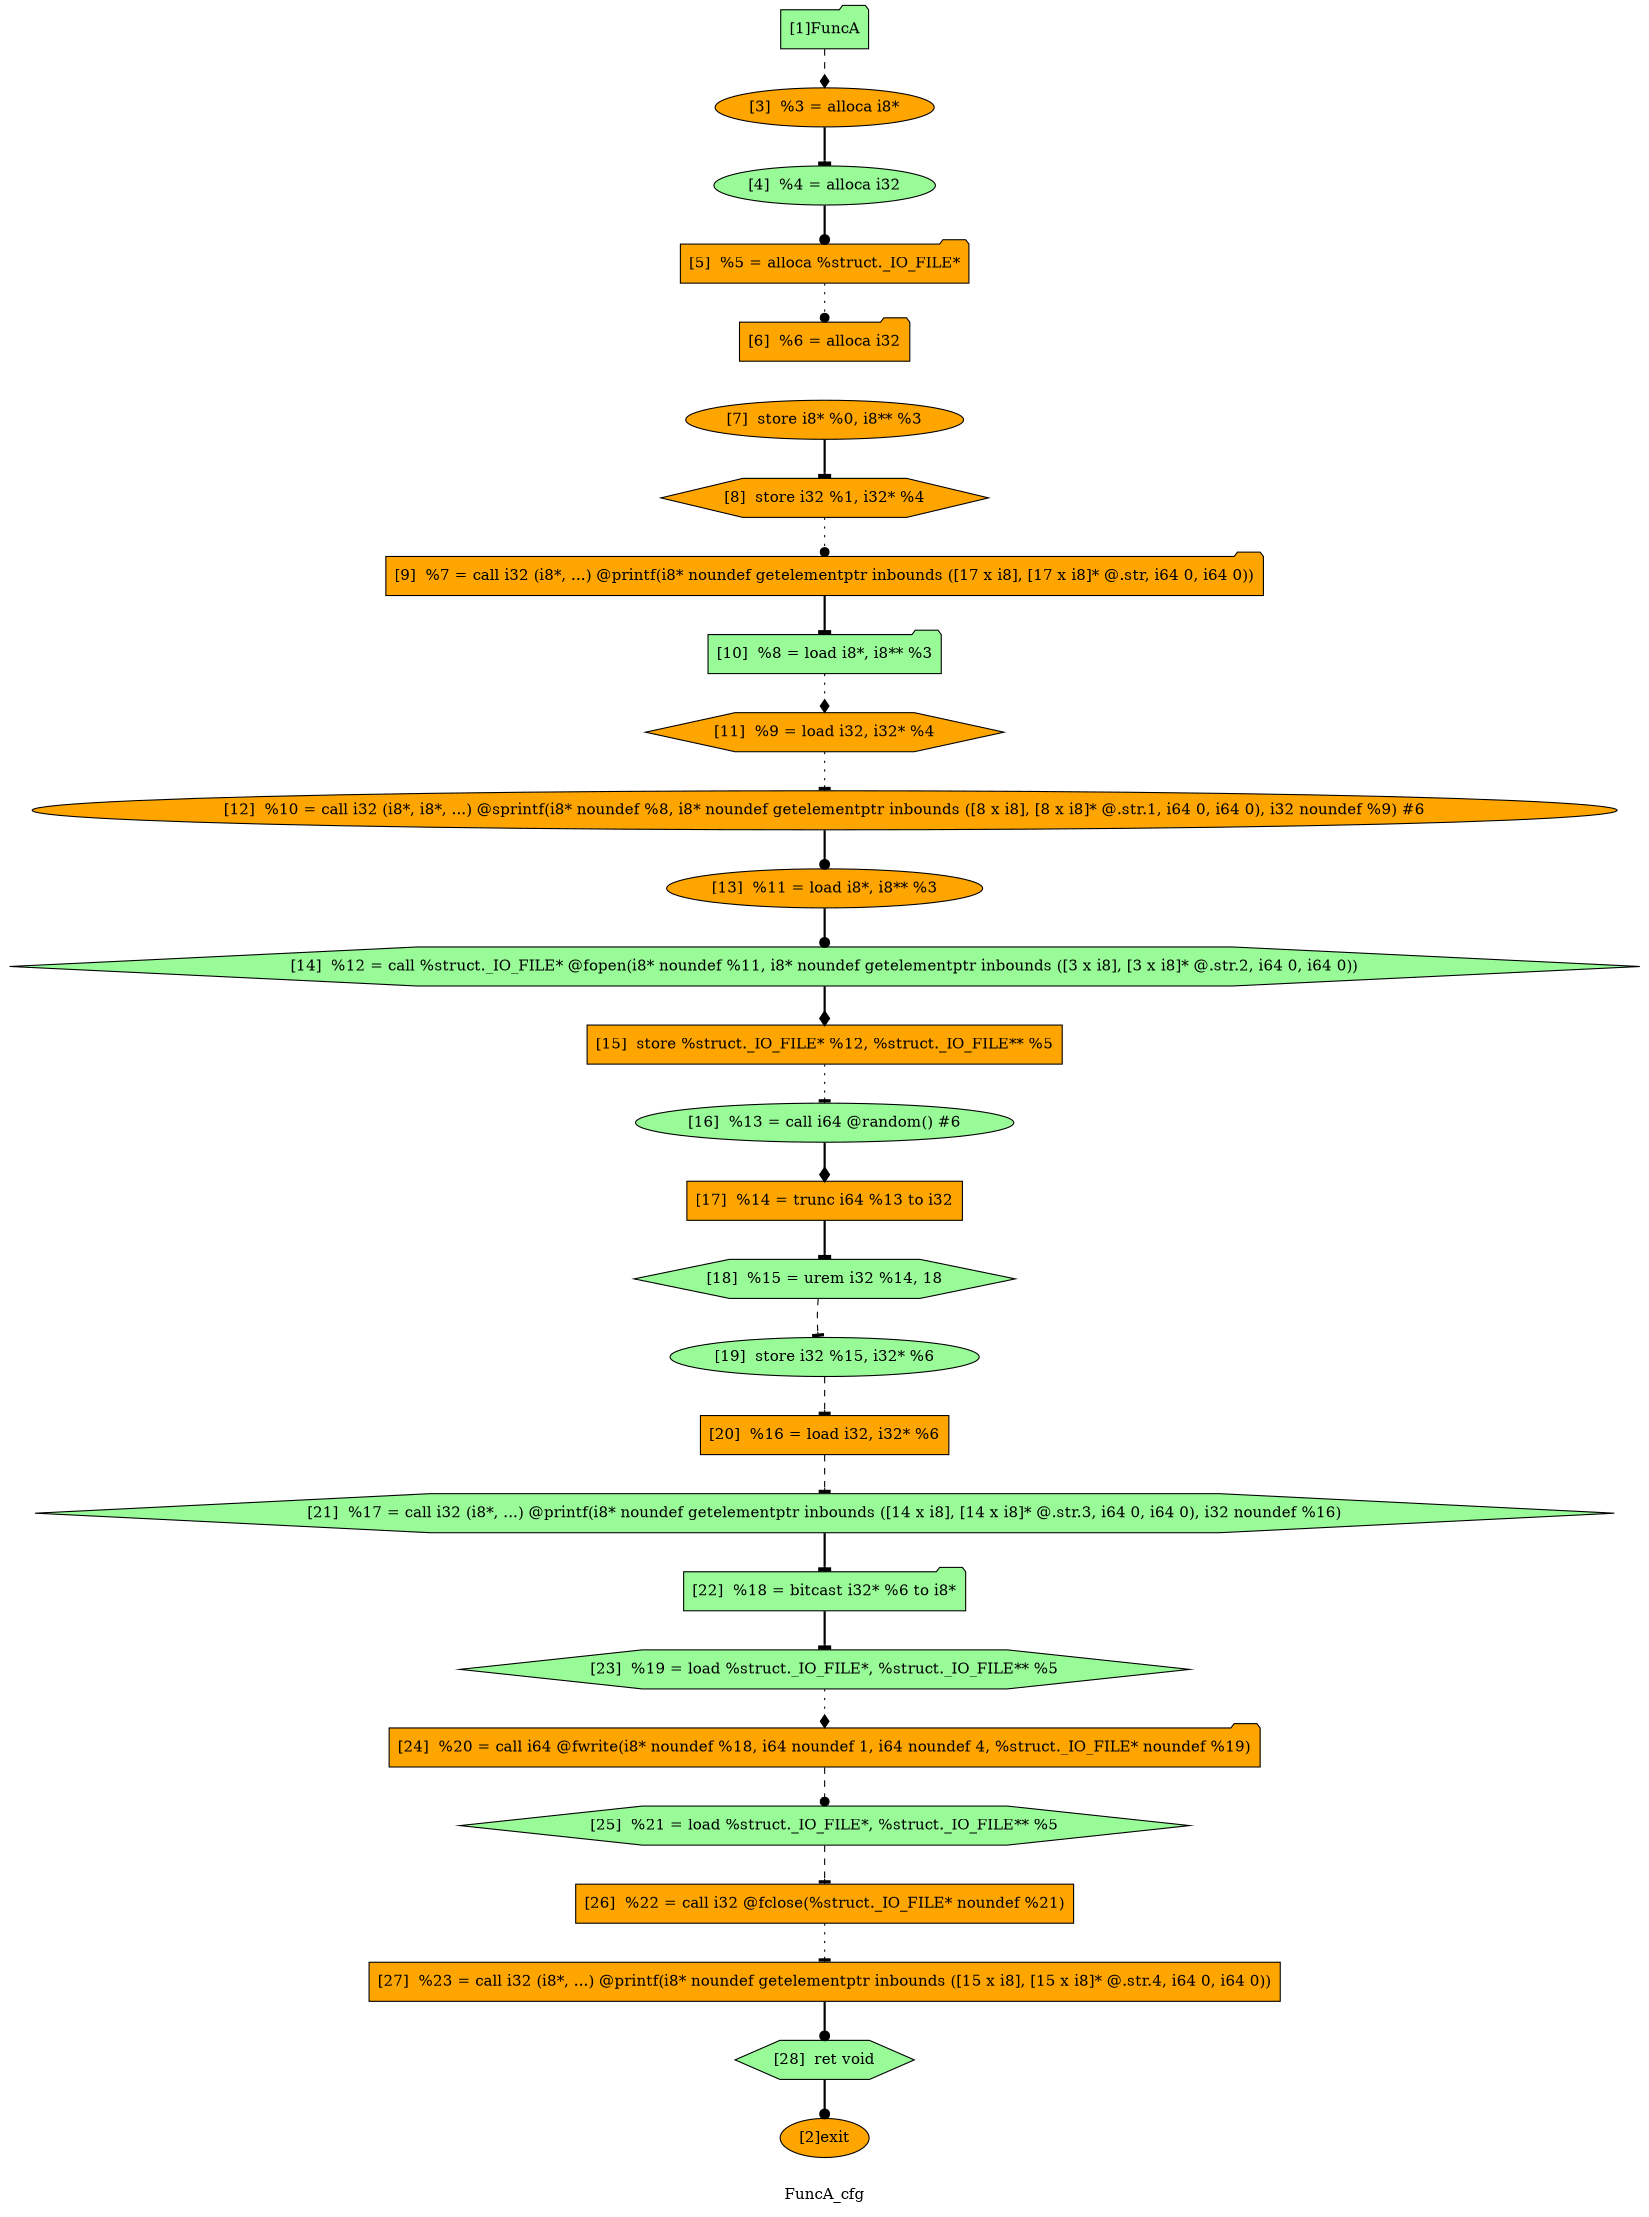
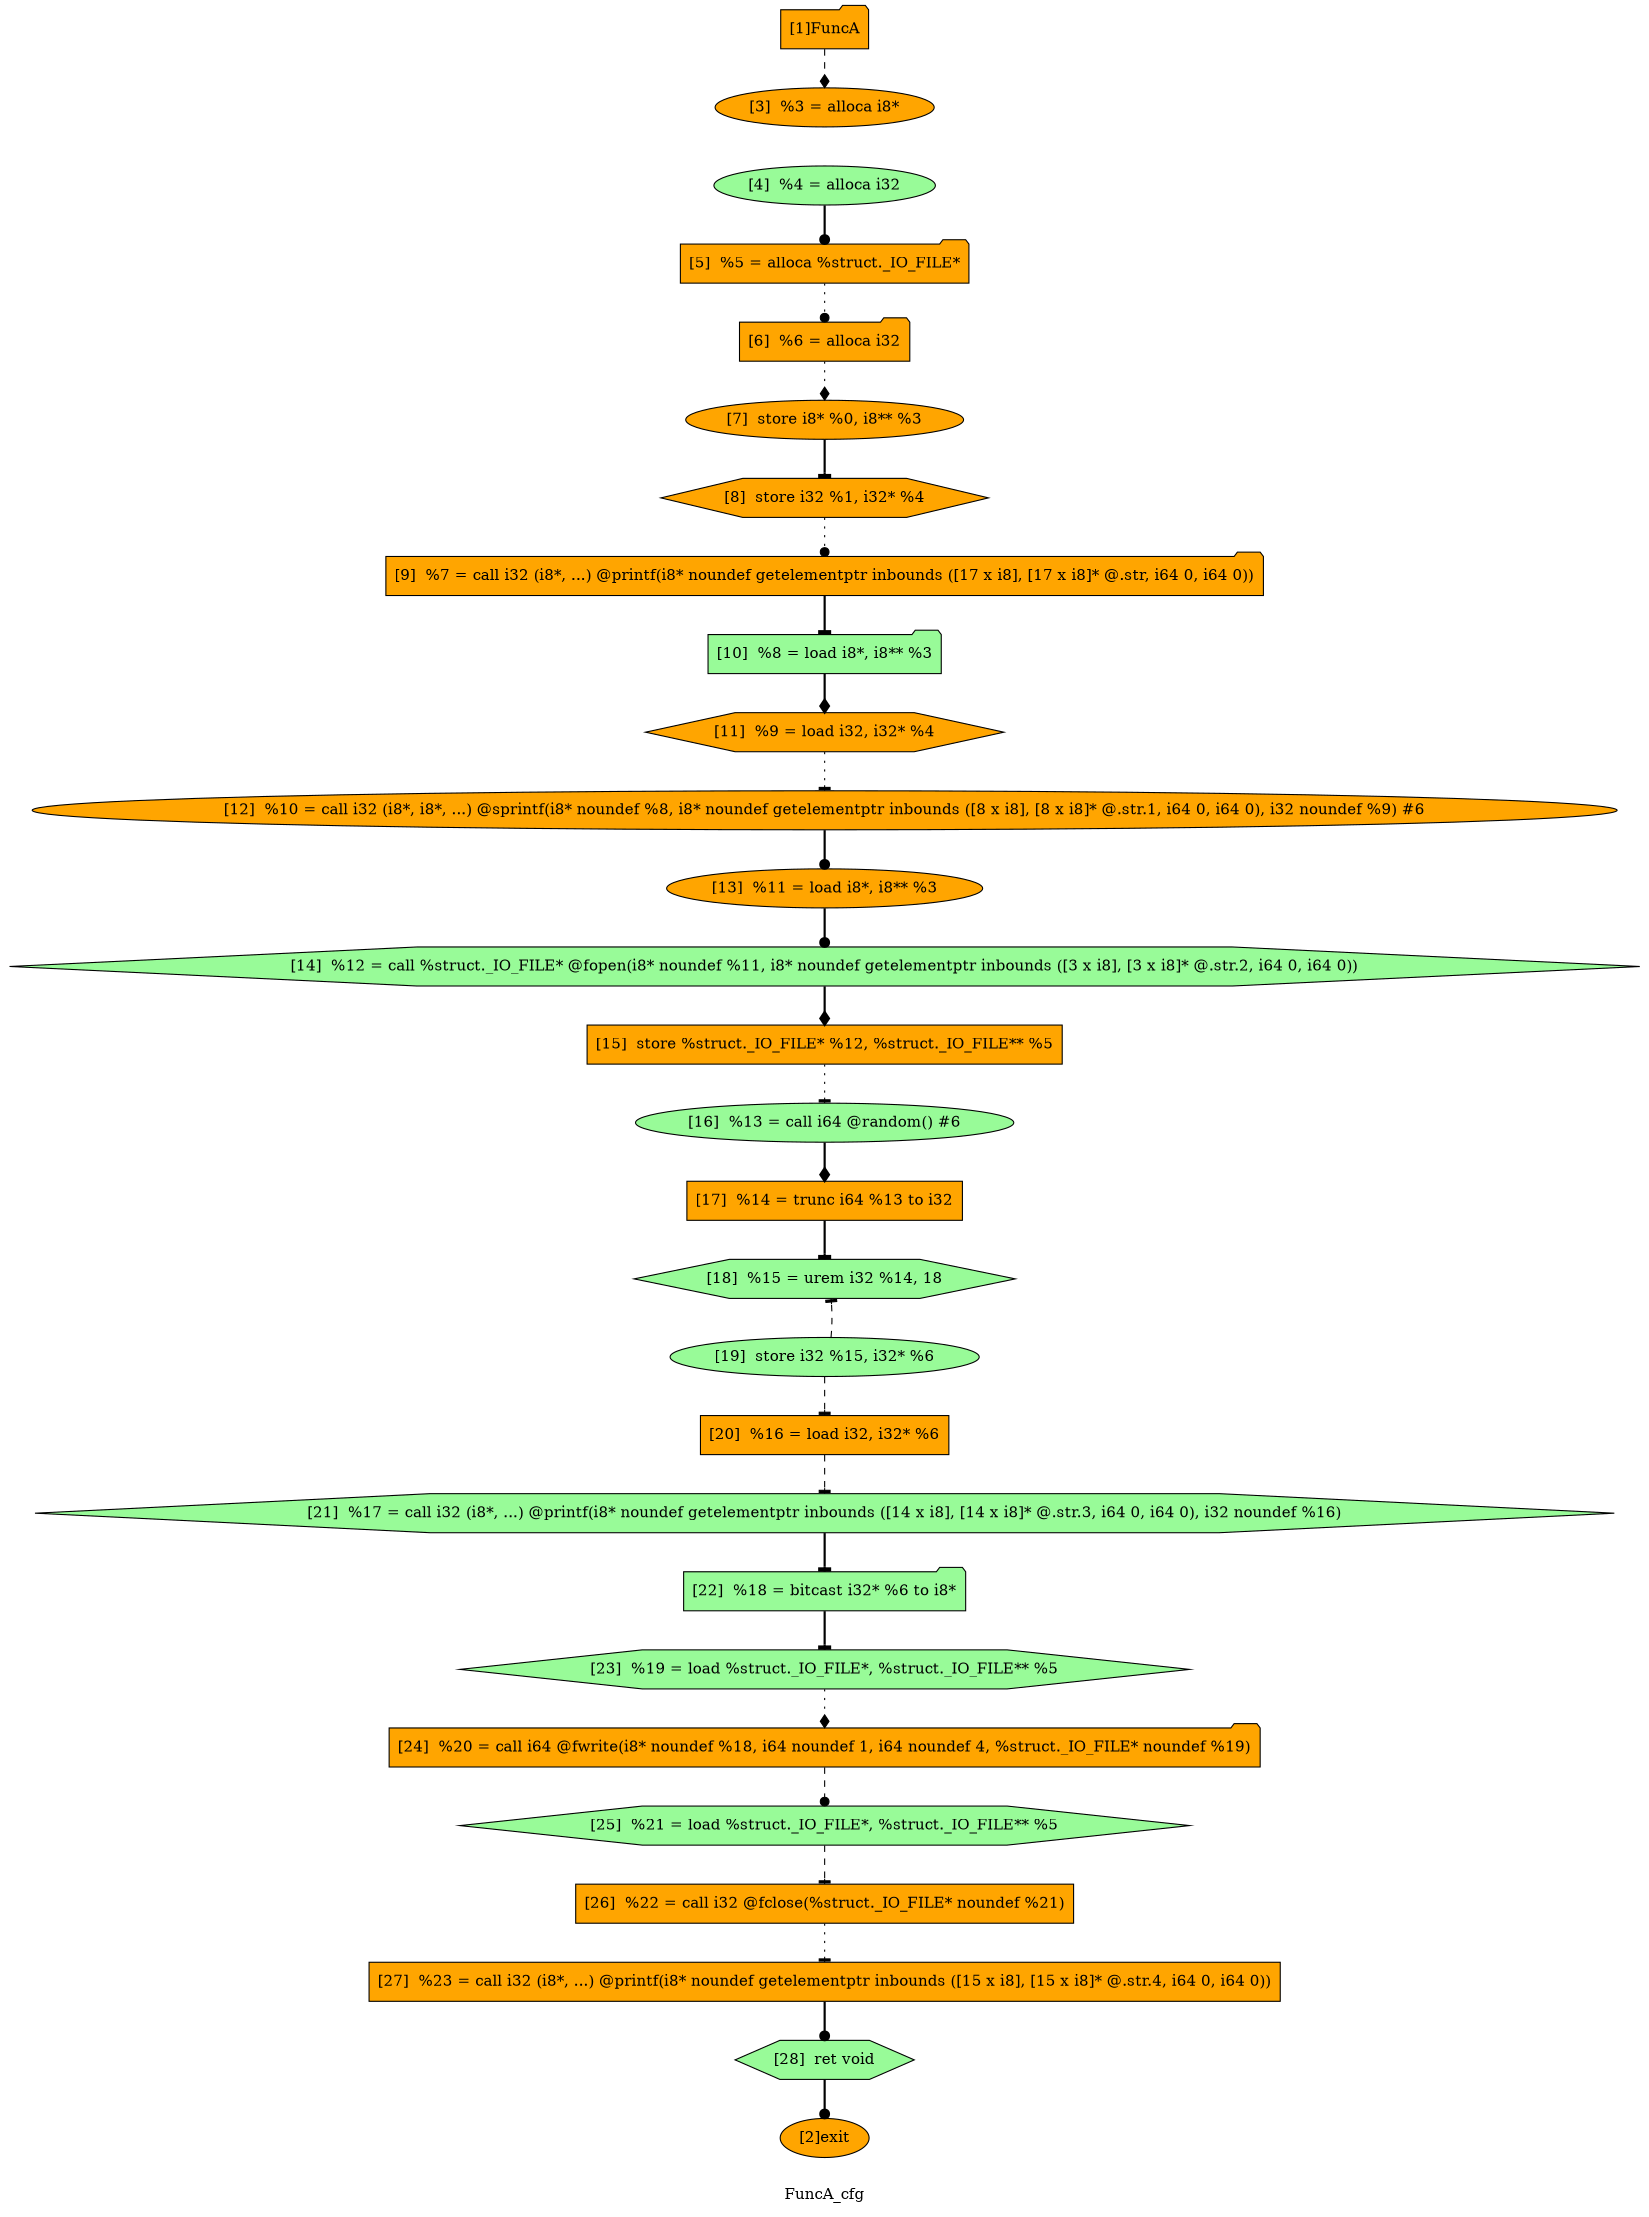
node "[1]FuncA": fillcolor palegreen -> orange
edge "[3]  %3 = alloca i8*" -> "[4]  %4 = alloca i32": removed
edge "[6]  %6 = alloca i32" -> "[7]  store i8* %0, i8** %3": added
edge "[10]  %8 = load i8*, i8** %3" -> "[11]  %9 = load i32, i32* %4": style dotted -> bold
edge "[18]  %15 = urem i32 %14, 18" -> "[19]  store i32 %15, i32* %6": reversed
